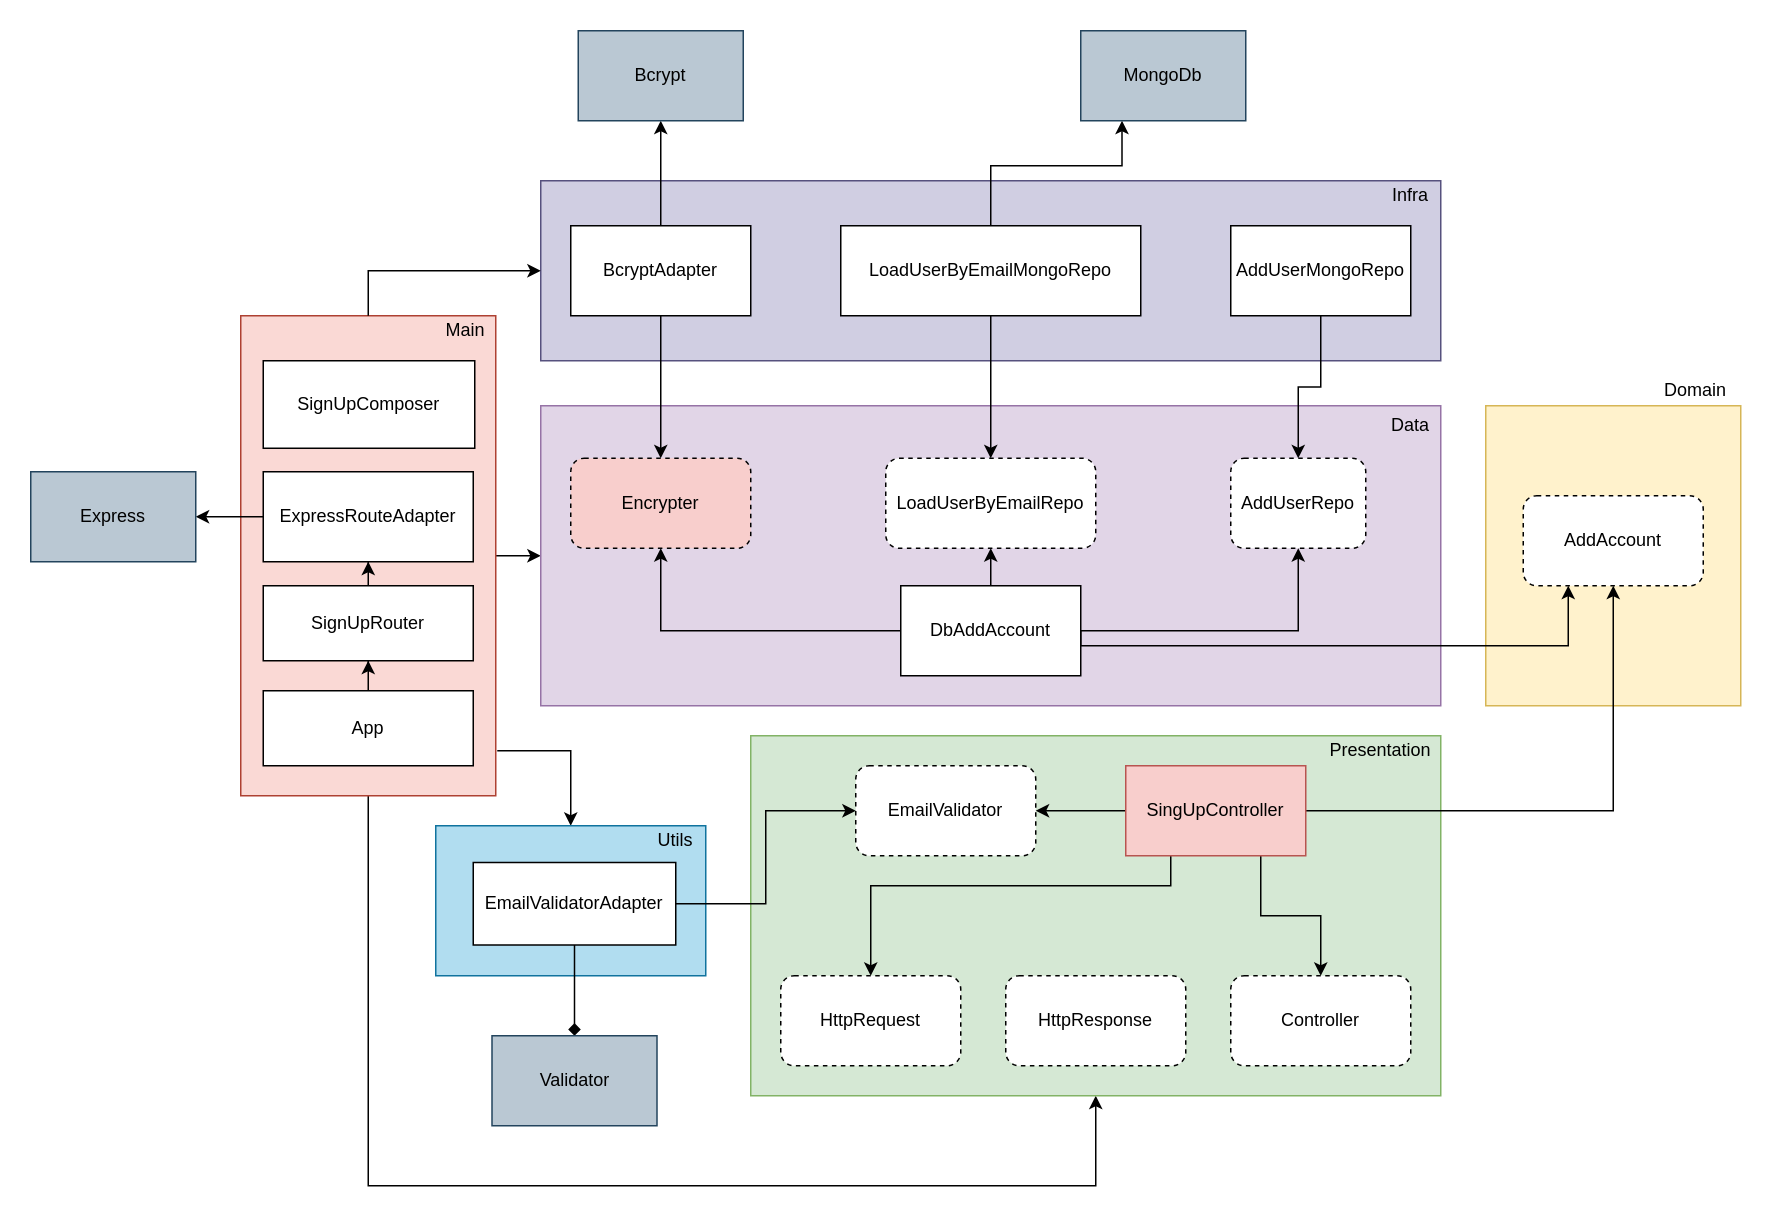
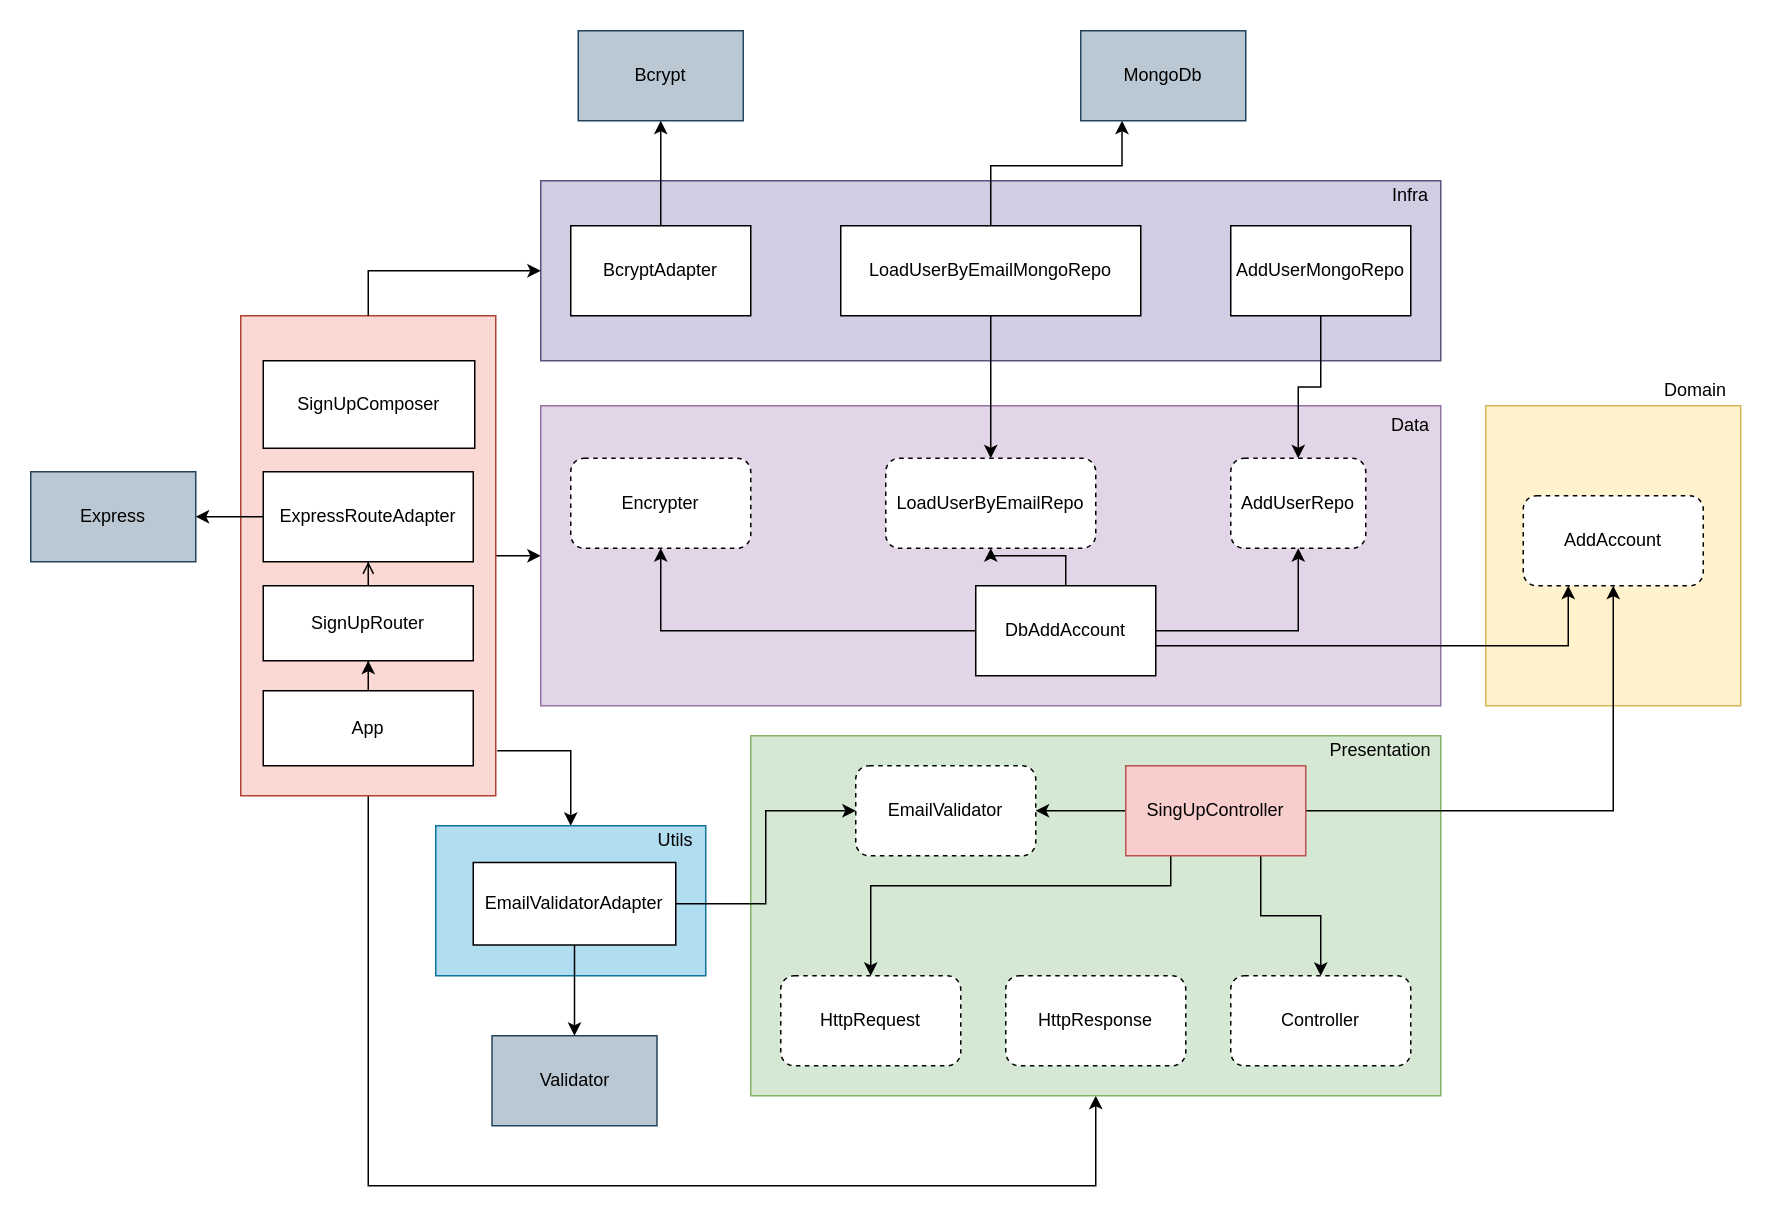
node "Main": removed
edge "BcryptAdapter" -> "Encrypter": removed
node "Encrypter": fillcolor #f8cecc -> #ffffff
edge "SignUpRouter" -> "ExpressRouteAdapter": arrowhead classic -> open
node "DbAddAccount": moved (991, 631) -> (1066, 631)
edge "EmailValidatorAdapter" -> "Validator": arrowhead diamond -> classic
